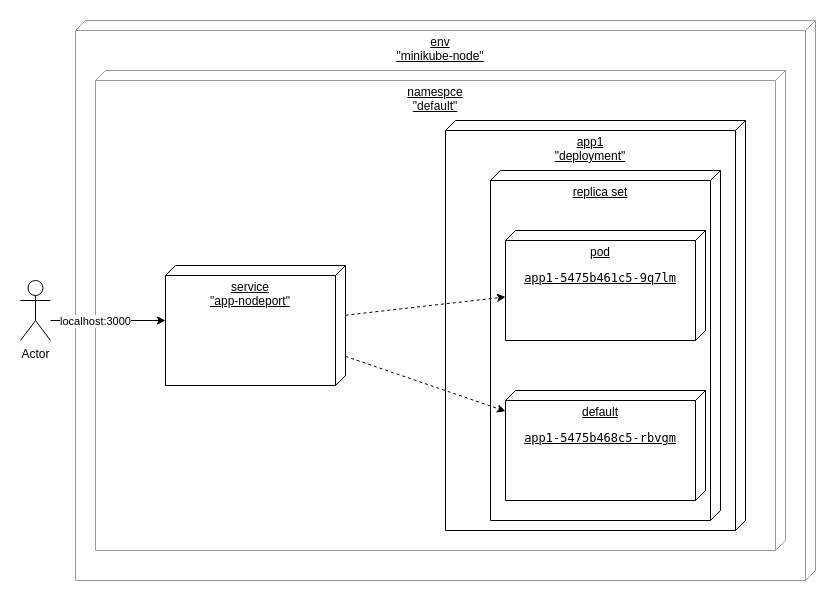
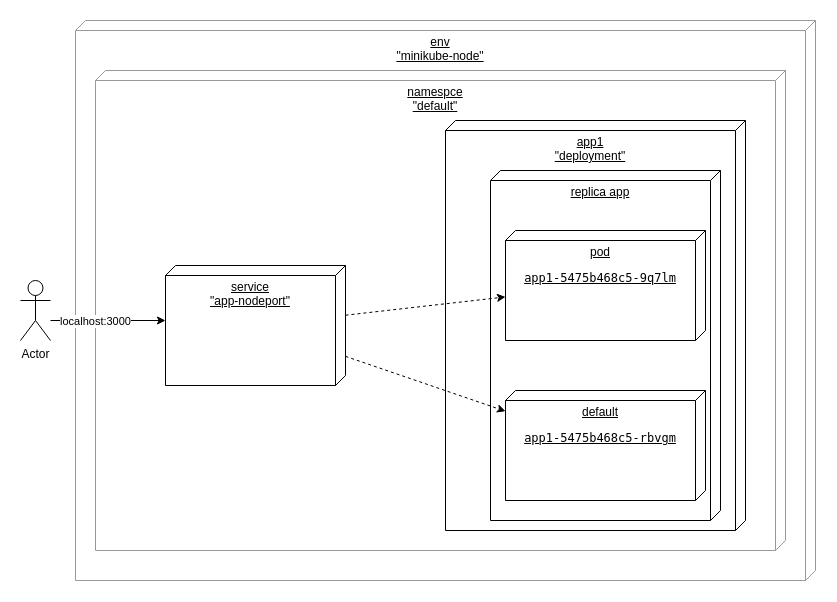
node "replica set": label "replica set" -> "replica app"
node "pod app1-5475b461c5-9q7lm": label "pod app1-5475b461c5-9q7lm" -> "pod app1-5475b468c5-9q7lm"
